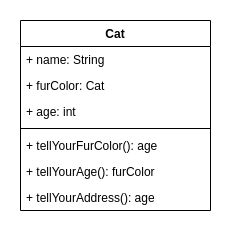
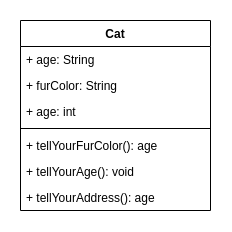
node "+ name: String": label "+ name: String" -> "+ age: String"
node "+ furColor: Cat": label "+ furColor: Cat" -> "+ furColor: String"
node "+ tellYourAge(): furColor": label "+ tellYourAge(): furColor" -> "+ tellYourAge(): void"
